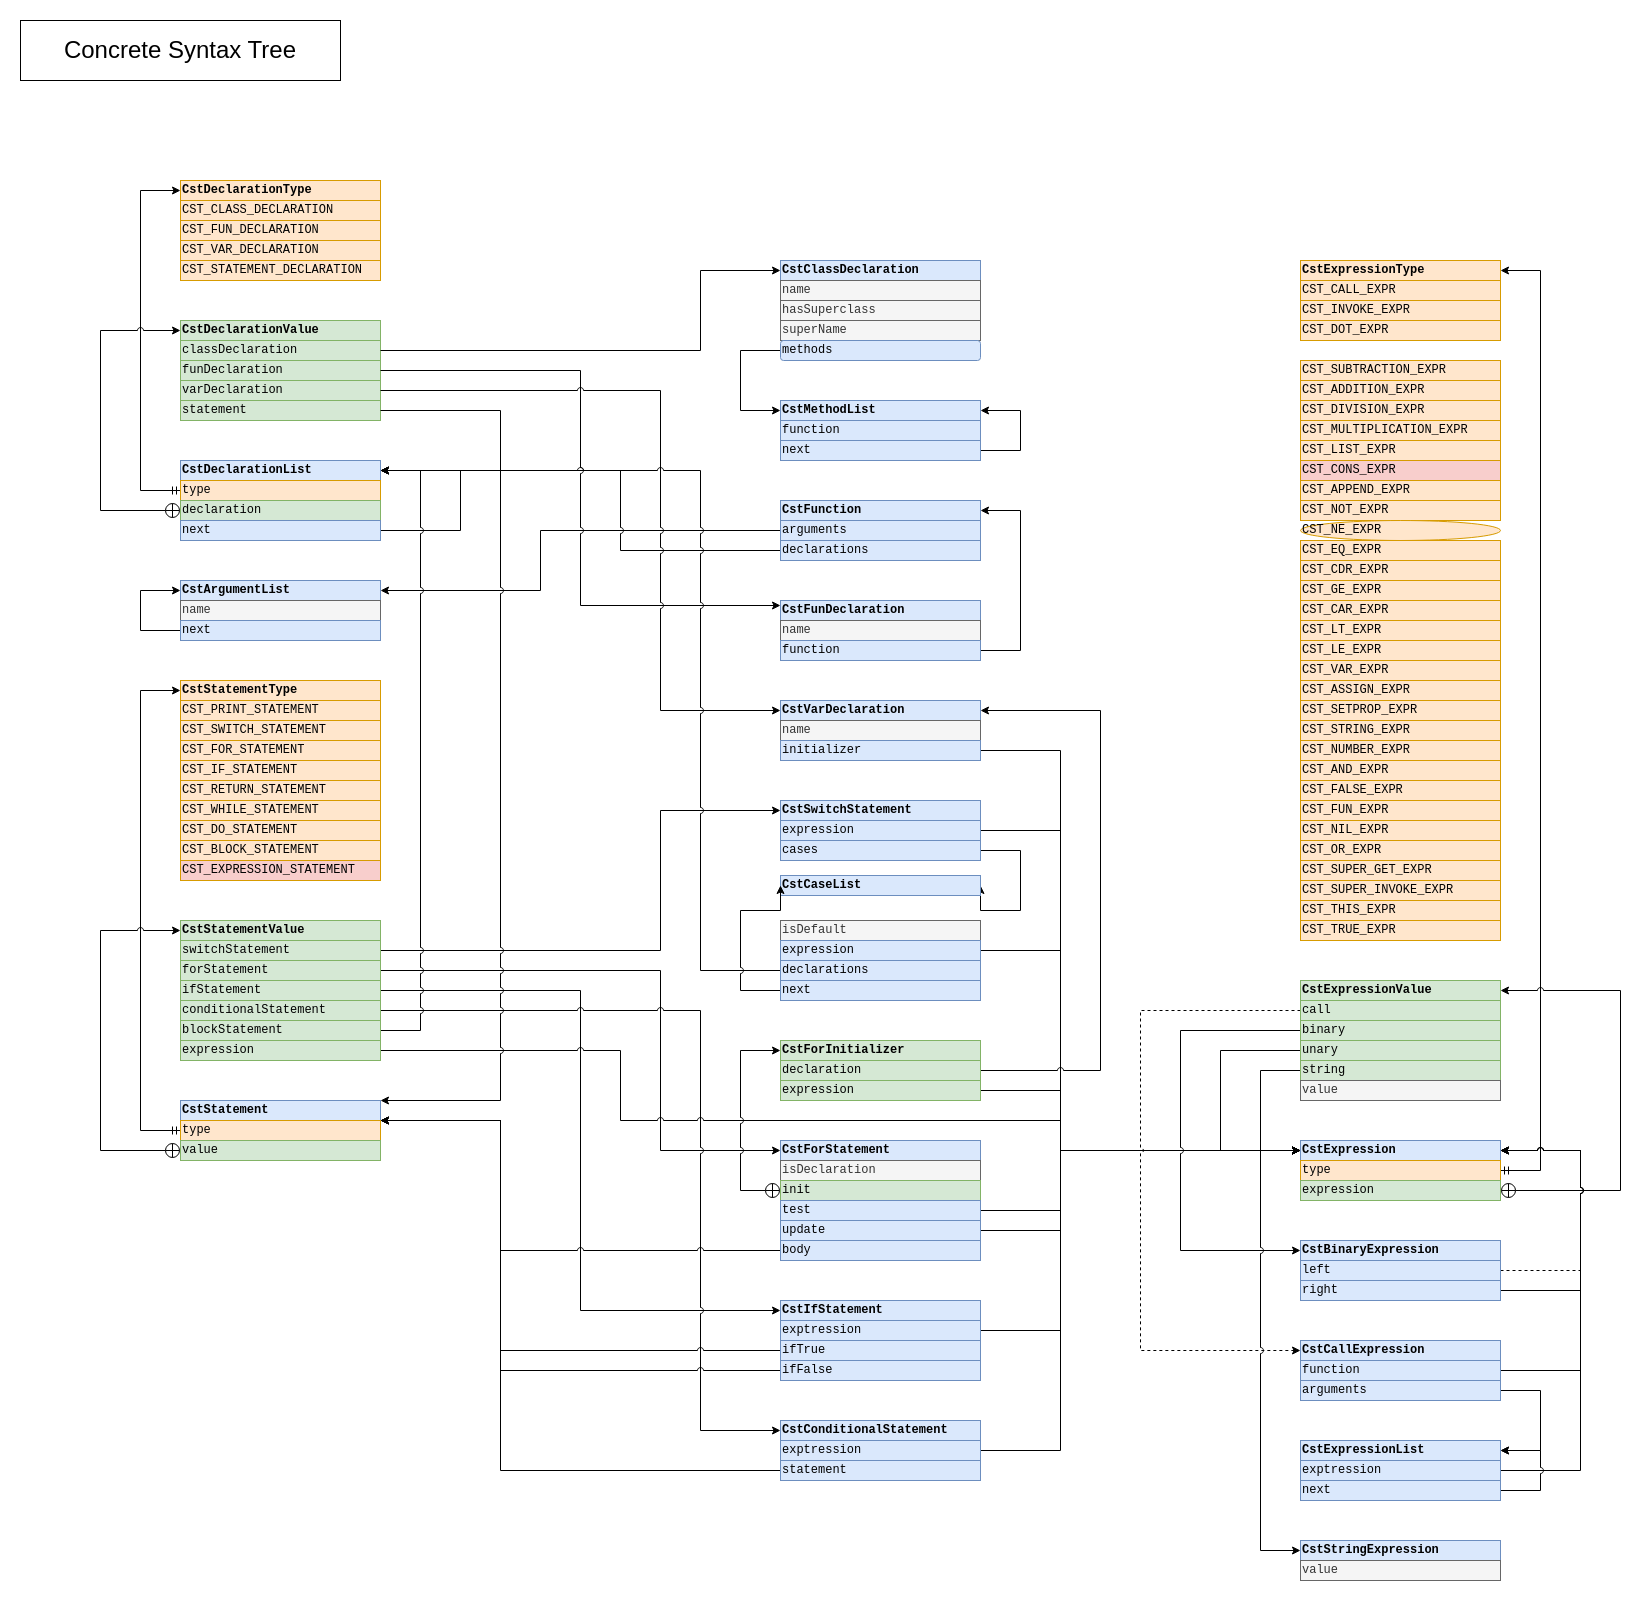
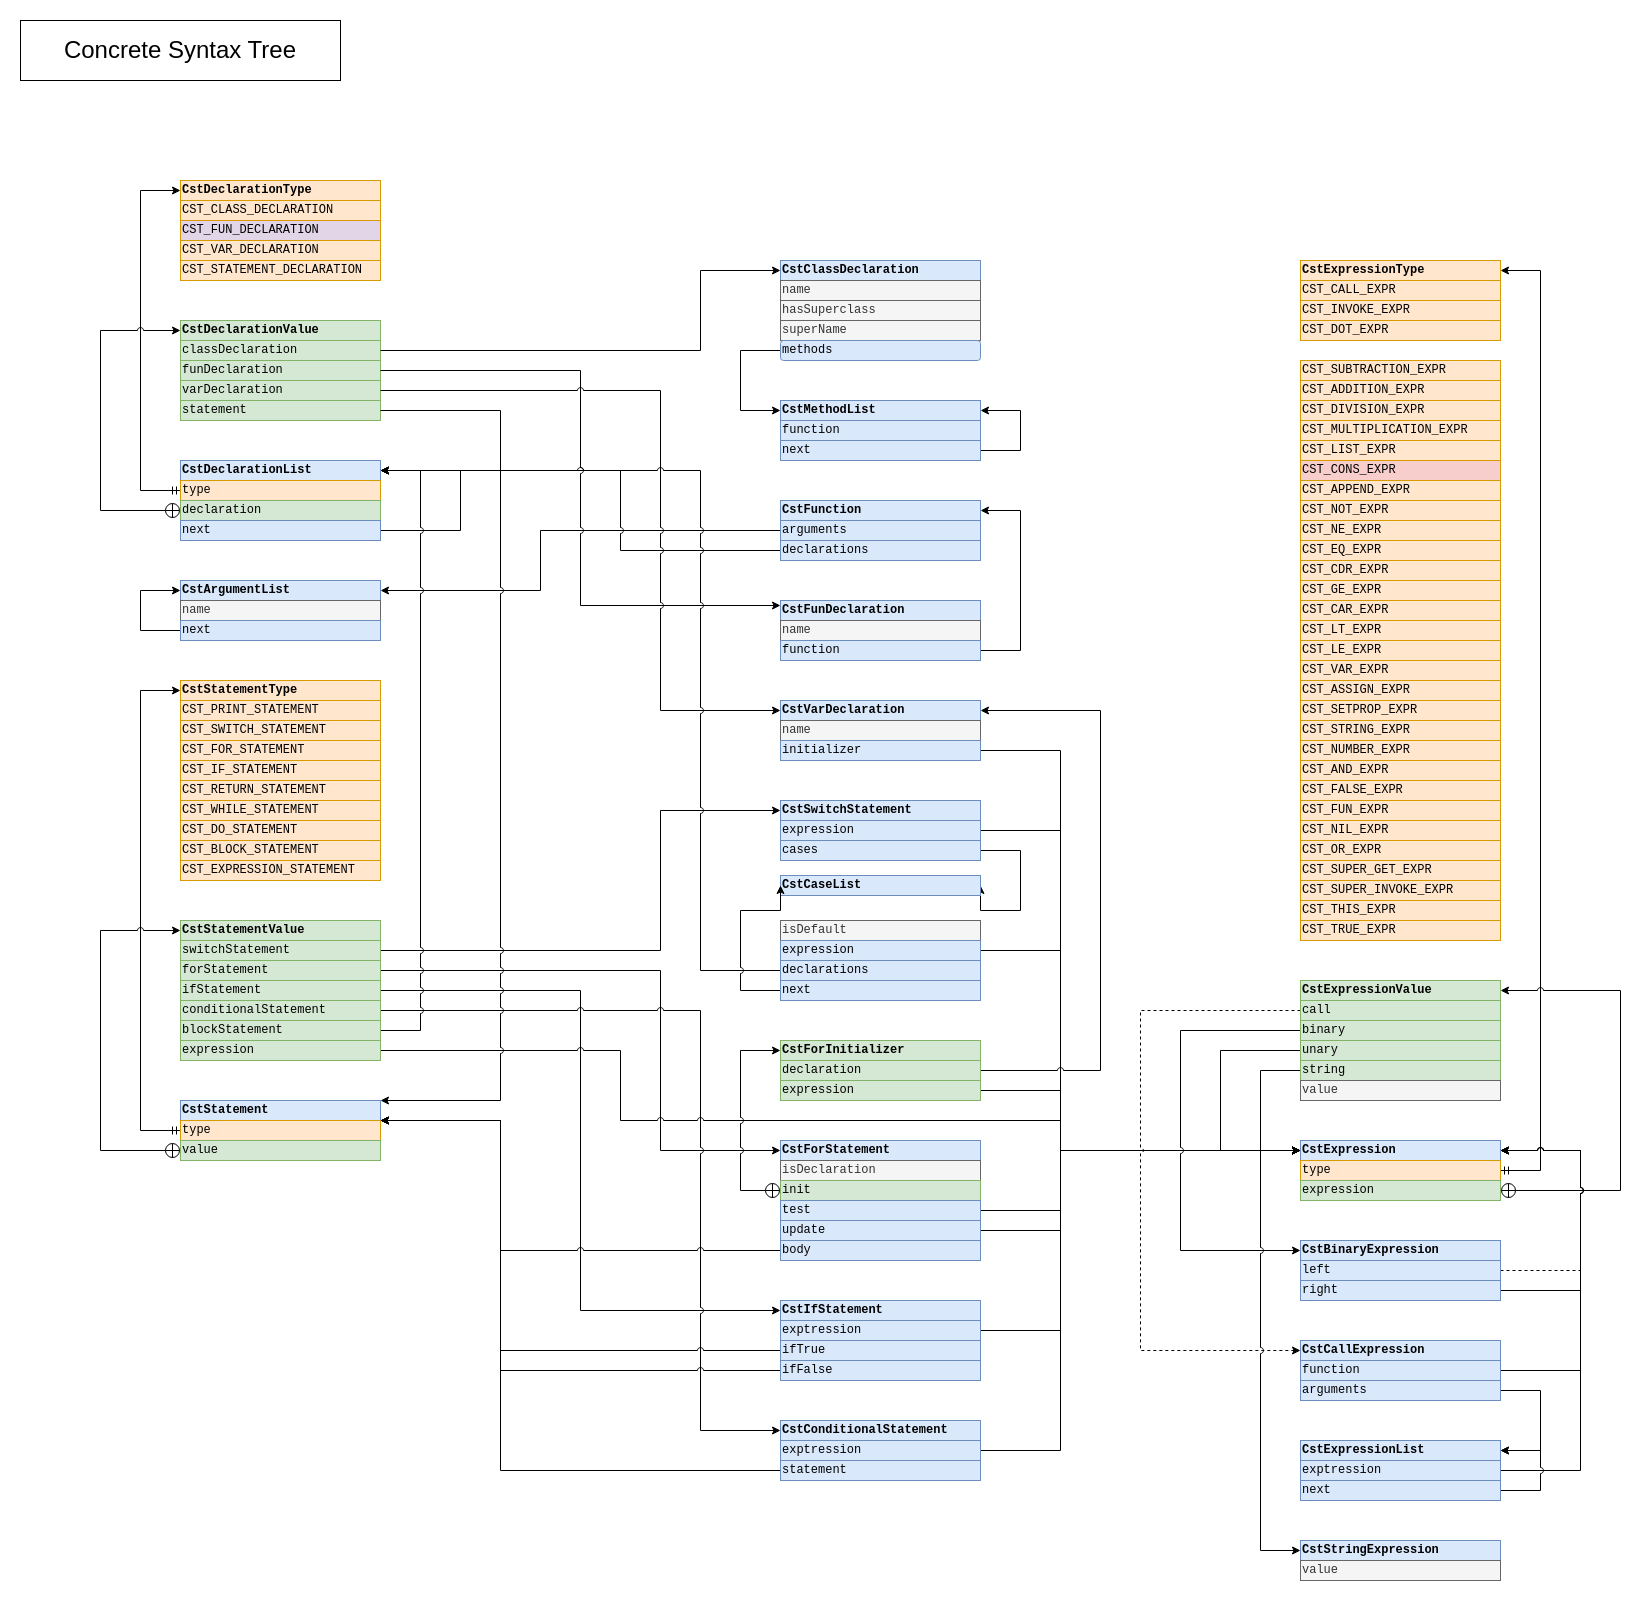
node "CST_FUN_DECLARATION": fillcolor #ffe6cc -> #e1d5e7
node "CST_NE_EXPR": shape ellipse -> rectangle
node "CST_EXPRESSION_STATEMENT": fillcolor #f8cecc -> #ffe6cc
